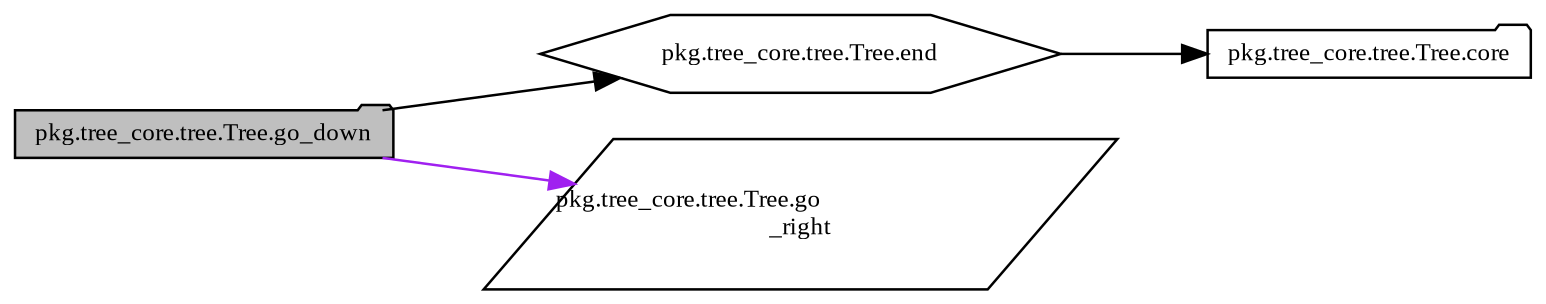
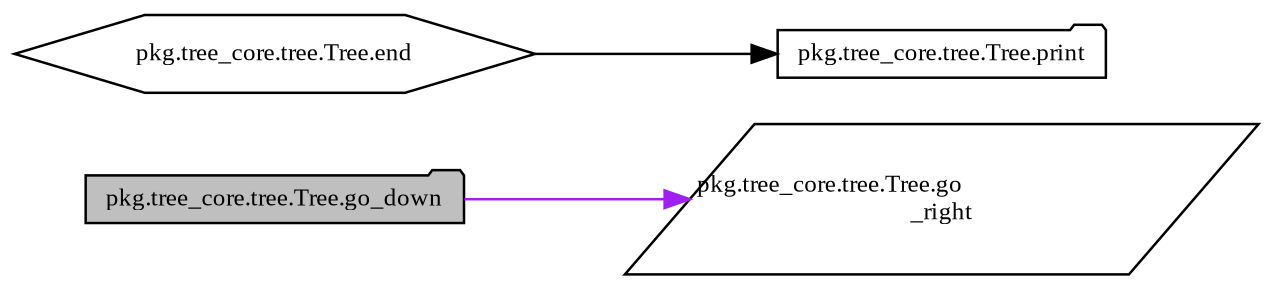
node "pkg.tree_core.tree.Tree.core": label "pkg.tree_core.tree.Tree.core" -> "pkg.tree_core.tree.Tree.print"
edge "pkg.tree_core.tree.Tree.go_down" -> "pkg.tree_core.tree.Tree.end": removed
